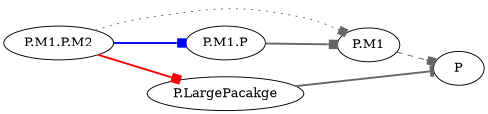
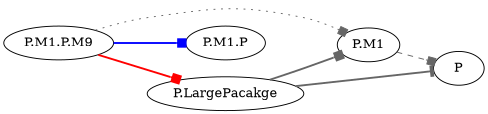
node "P.M1.P.M2": label "P.M1.P.M2" -> "P.M1.P.M9"
edge "P.M1.P" -> "P.M1": now "P.LargePacakge" -> "P.M1"
